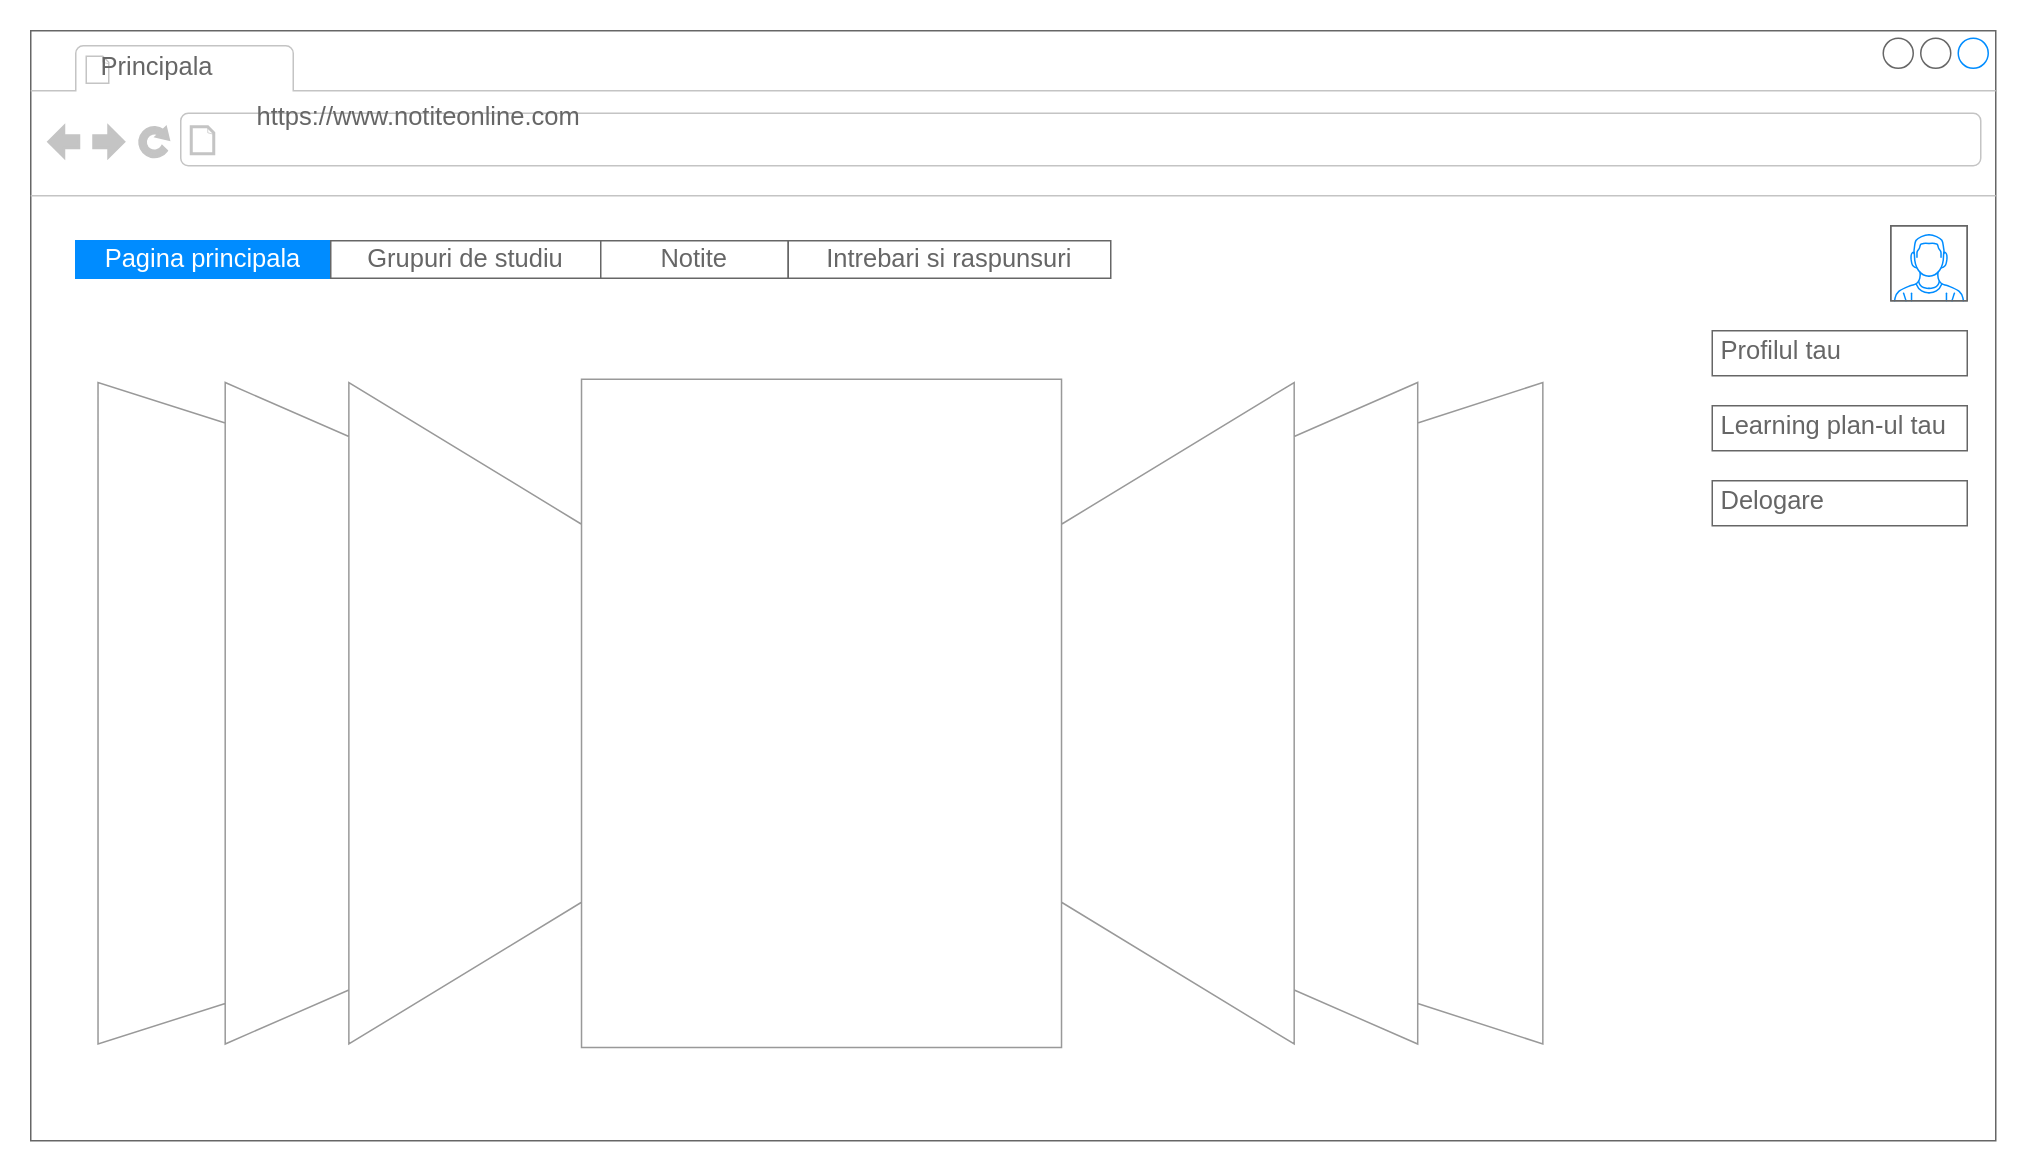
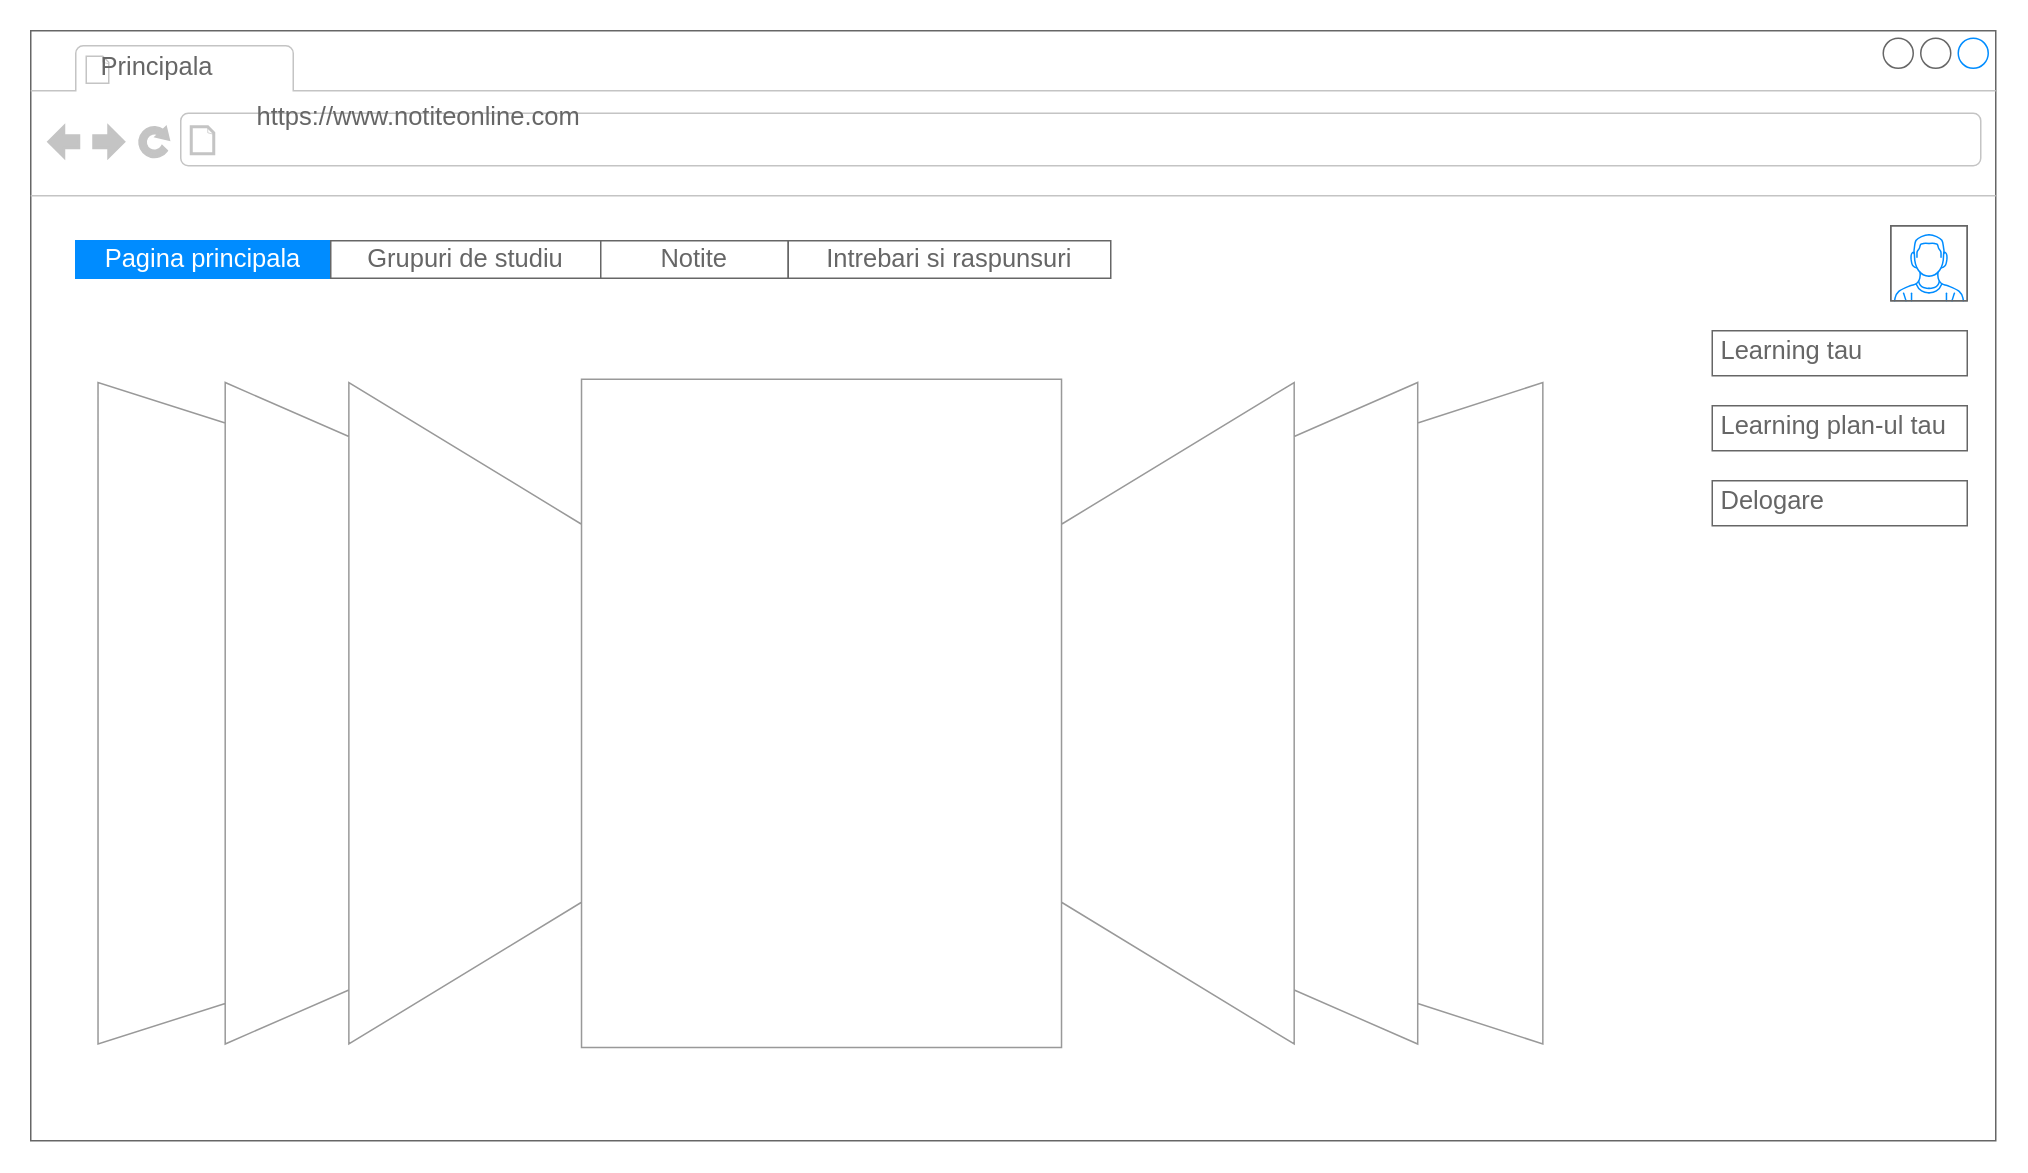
node "Profilul tau": label "Profilul tau" -> "Learning tau"
